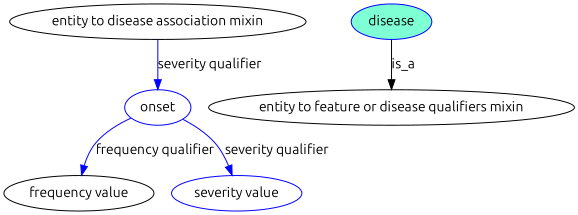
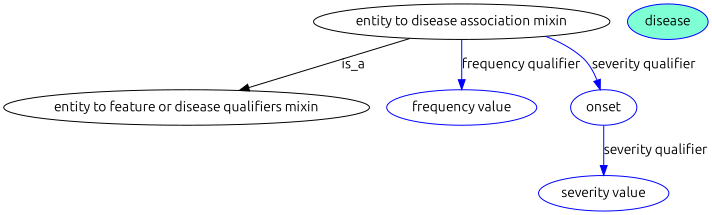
edge "disease" -> "entity to feature or disease qualifiers mixin": now "entity to disease association mixin" -> "entity to feature or disease qualifiers mixin"
edge "onset" -> "frequency value": now "entity to disease association mixin" -> "frequency value"
node "frequency value": color black -> blue
